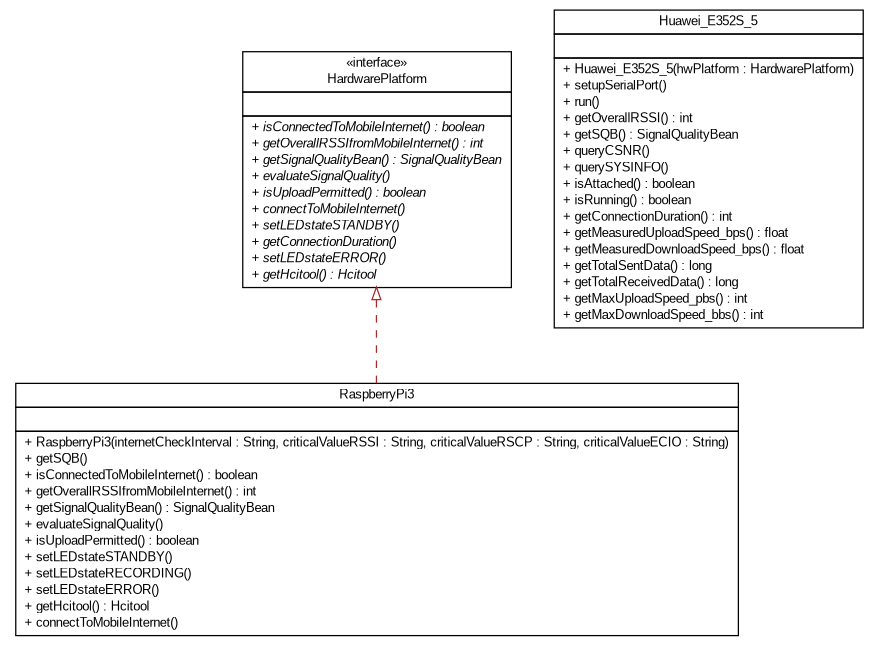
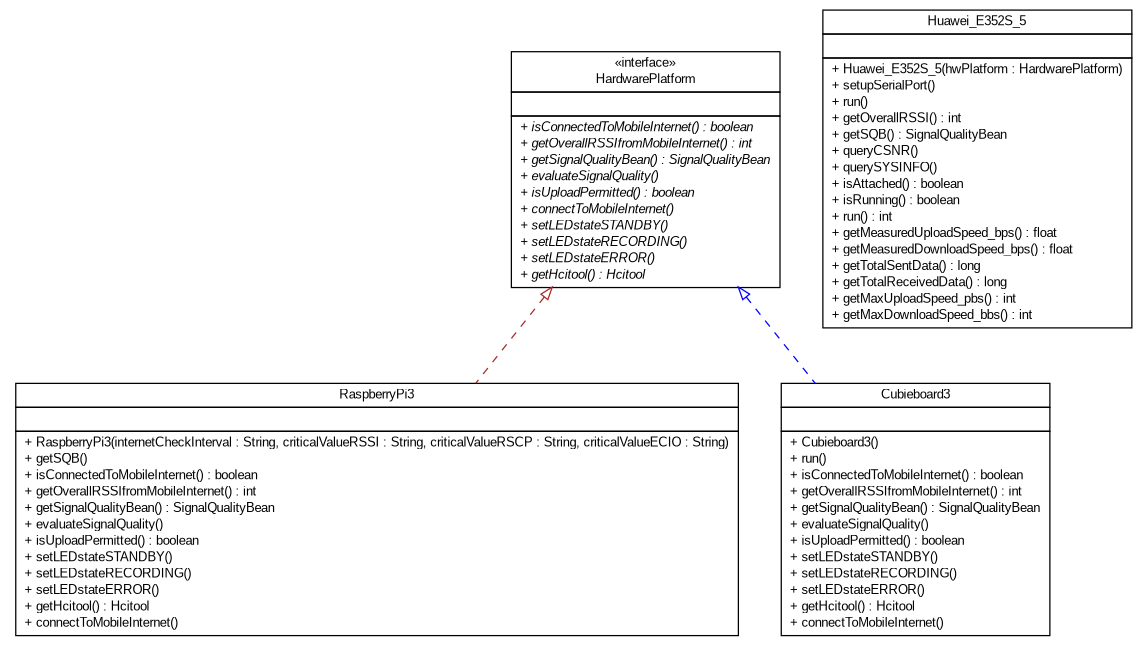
node "Huawei_E352S_5": text "+ getConnectionDuration() : int" -> "+ run() : int"
node "HardwarePlatform": text "+ getConnectionDuration()" -> "+ setLEDstateRECORDING()"
node "Cubieboard3": added
